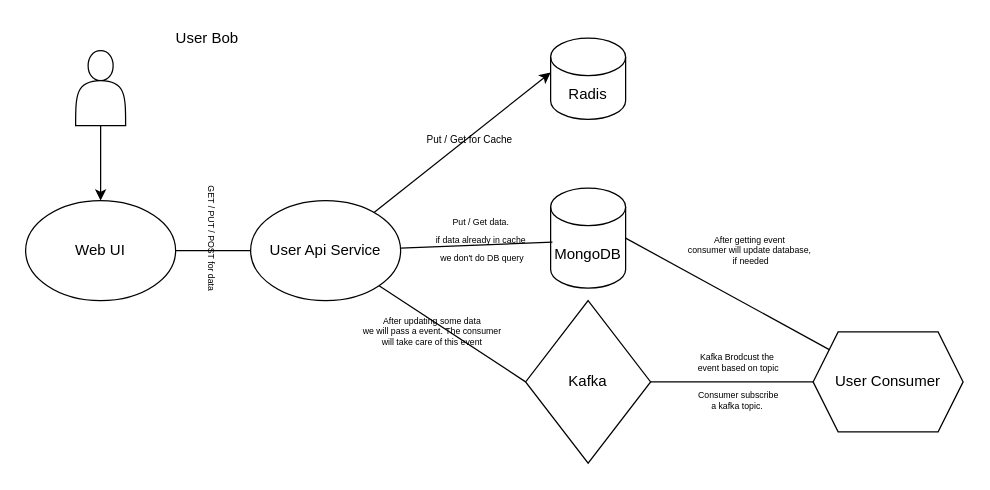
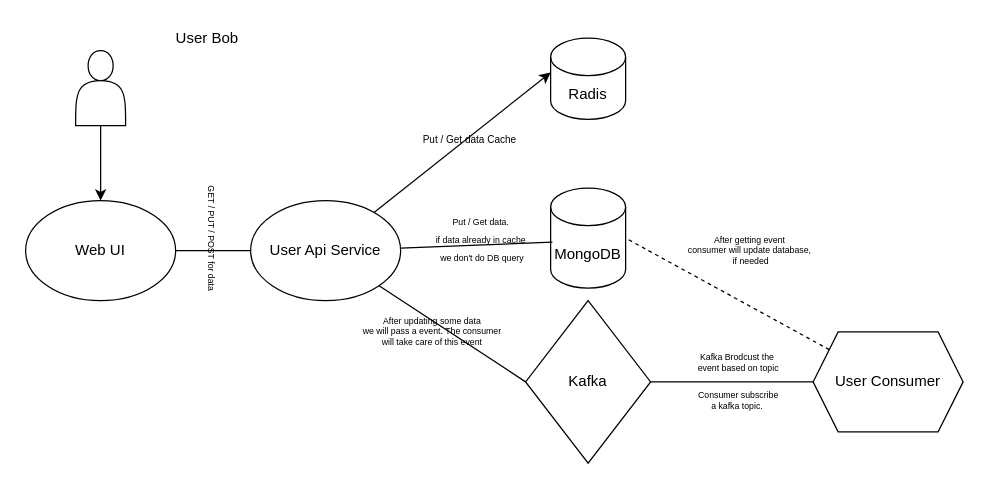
node "Put / Get for Cache": label "Put / Get for Cache" -> "Put / Get data Cache"
edge "MongoDB" -- "User Consumer": style solid -> dashed
